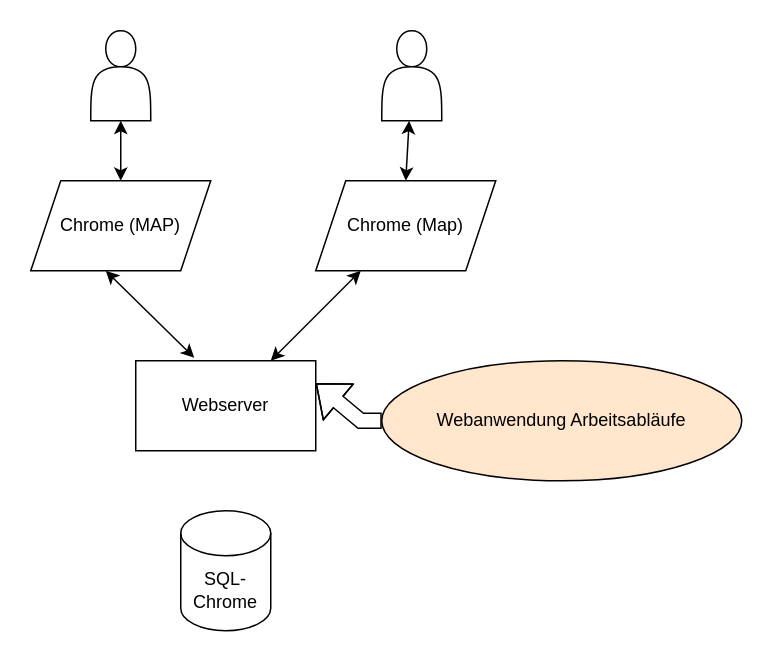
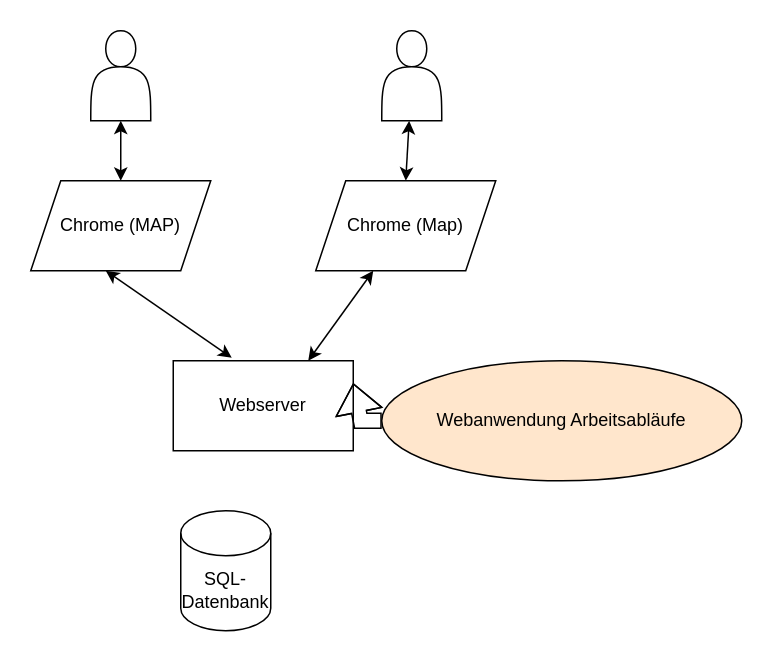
node "Webserver": moved (226, 406) -> (263, 406)
node "SQL-Chrome": label "SQL-Chrome" -> "SQL-Datenbank"
